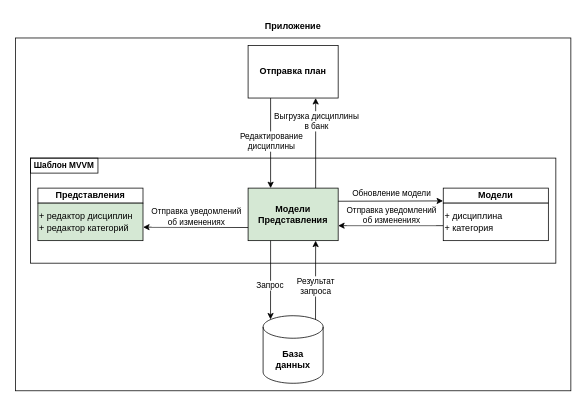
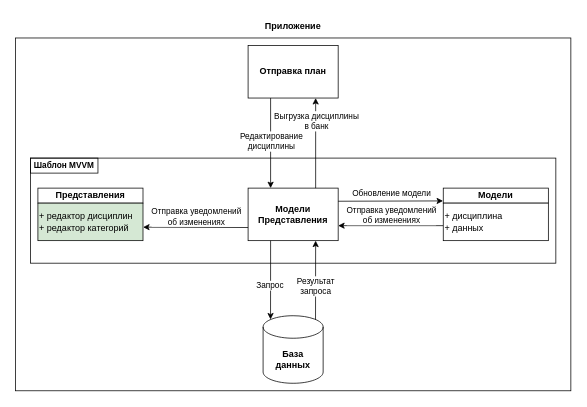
node "Модели Представления": fillcolor #d5e8d4 -> #ffffff
node "+ дисциплина + категория": label "+ дисциплина + категория" -> "+ дисциплина + данных"
